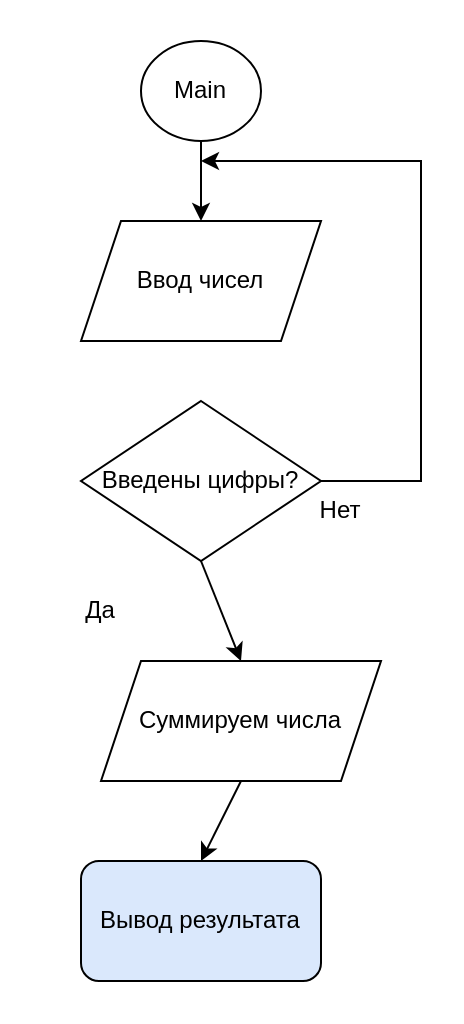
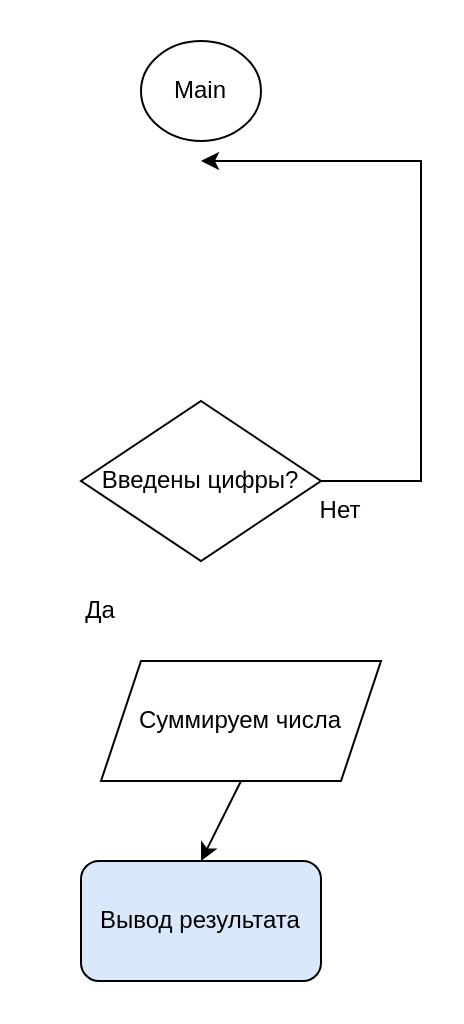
edge "Main" -> "Ввод чисел": removed
node "Ввод чисел": removed
edge "Введены цифры?" -> "Суммируем числа": removed
